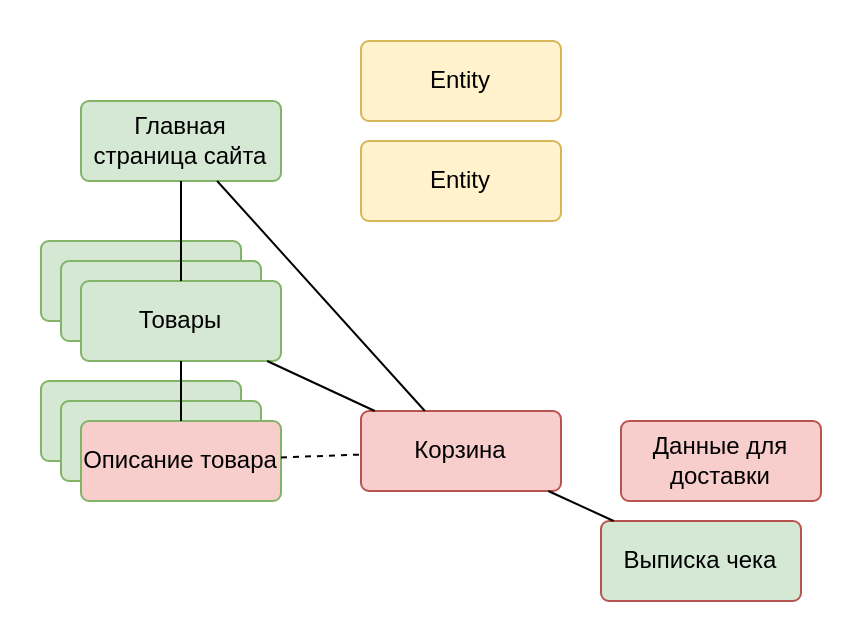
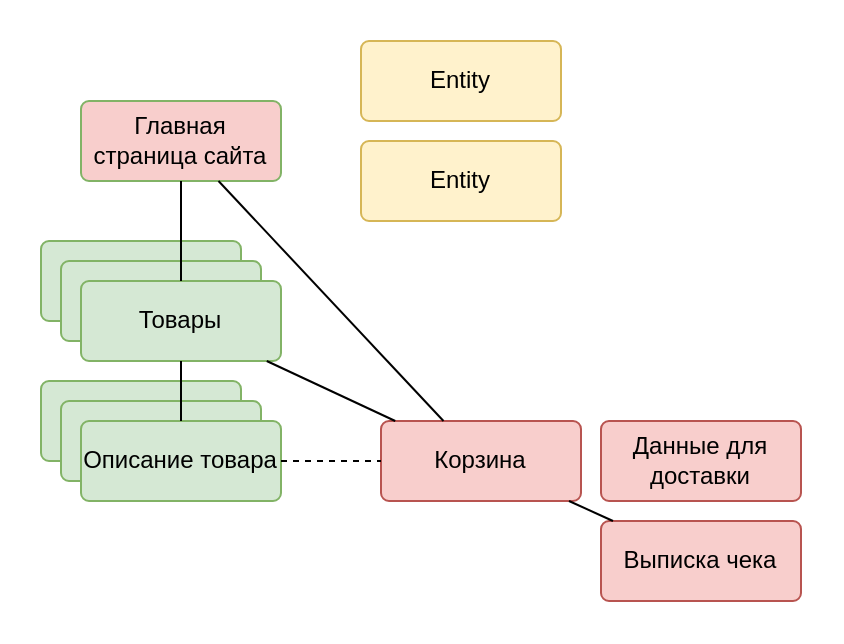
node "Главная страница сайта": fillcolor #d5e8d4 -> #f8cecc
node "Корзина": moved (461, 451) -> (481, 461)
node "Описание товара": fillcolor #f8cecc -> #d5e8d4
node "Данные для доставки": moved (721, 461) -> (701, 461)
node "Выписка чека": fillcolor #d5e8d4 -> #f8cecc
